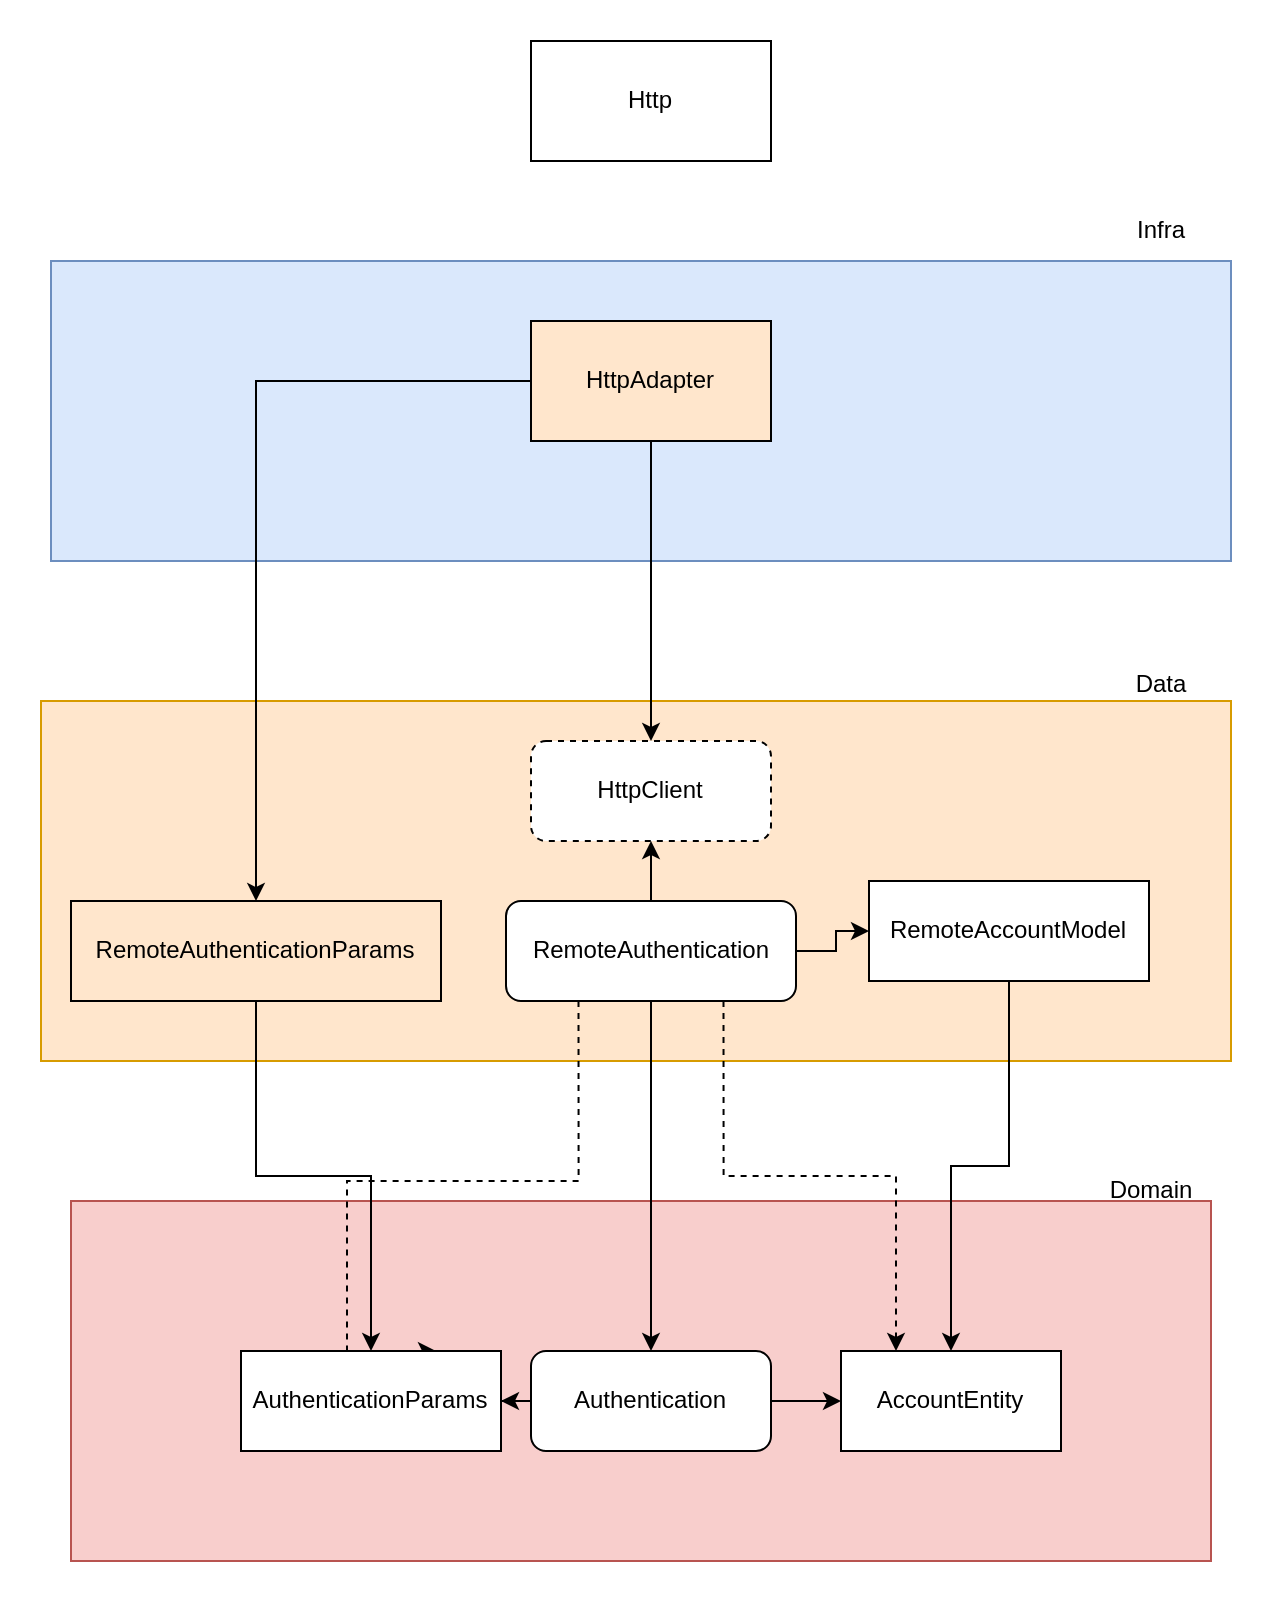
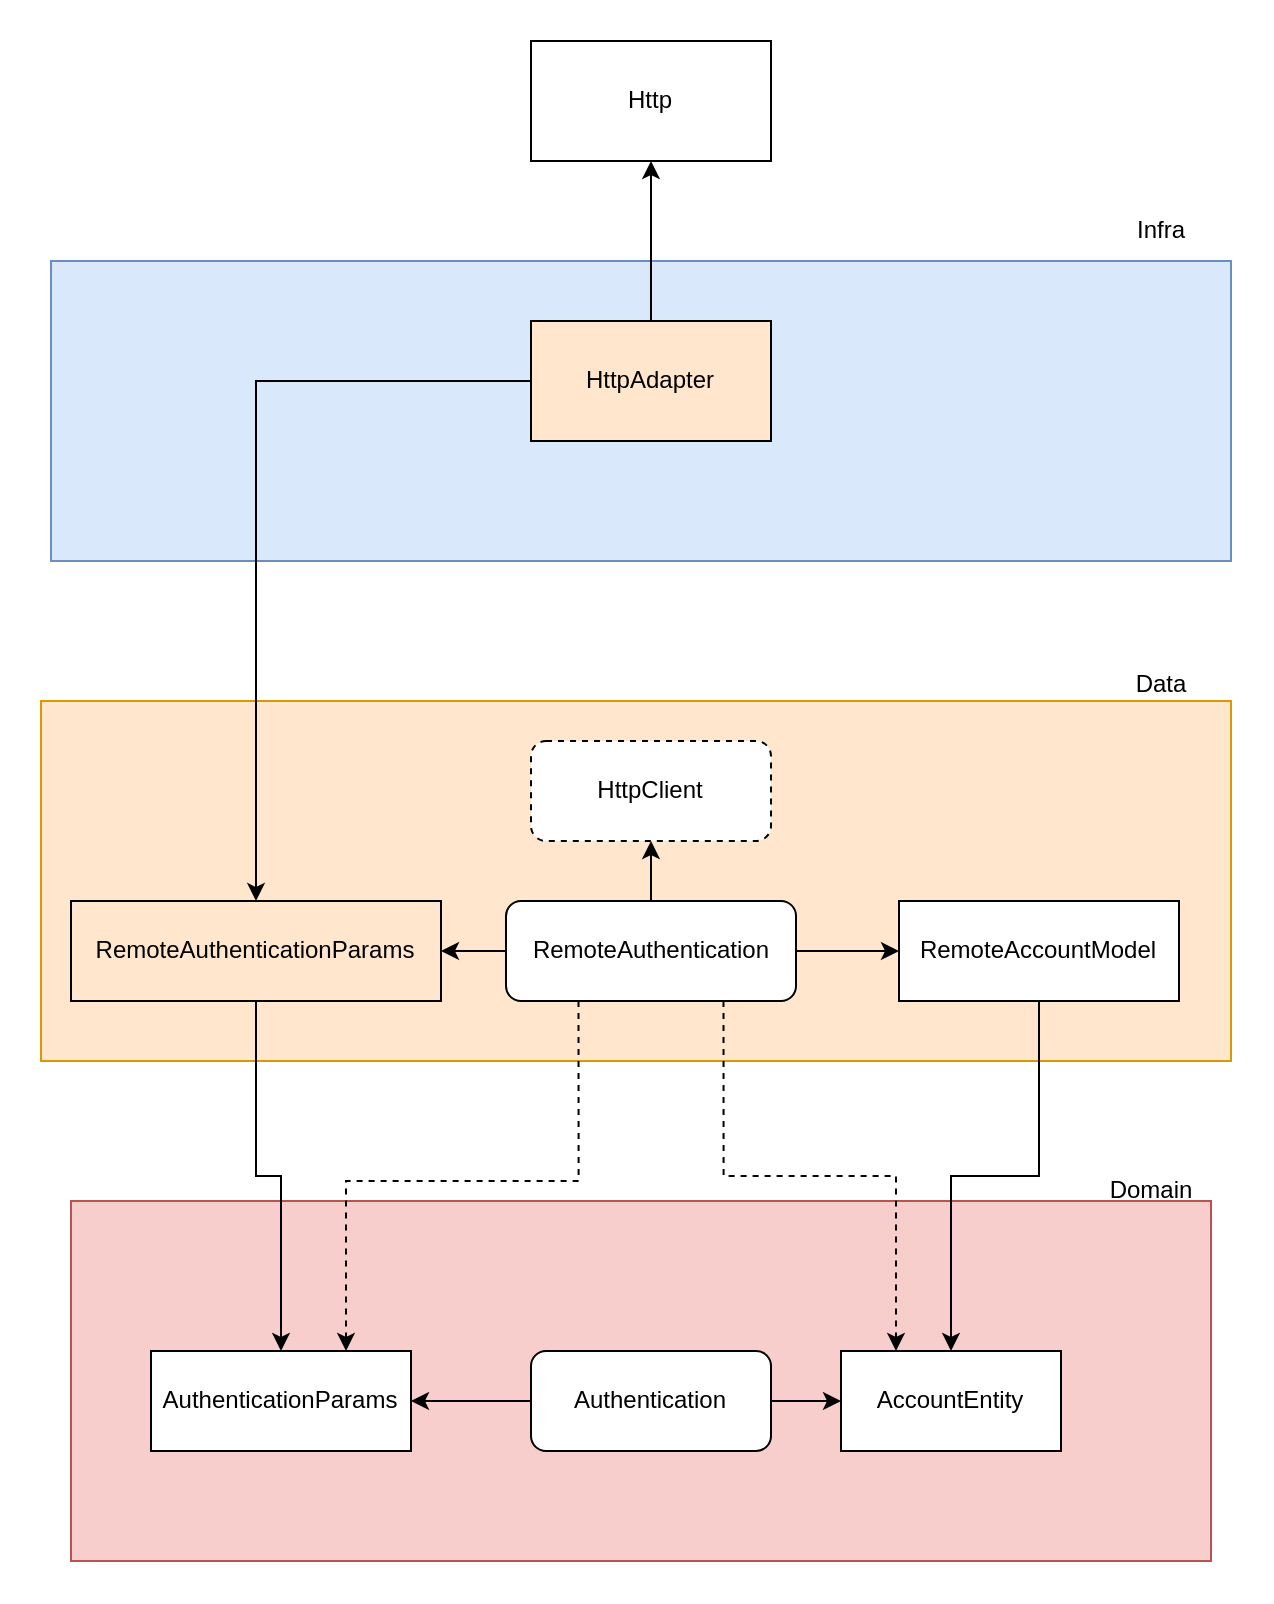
edge "HttpAdapter" -> "HttpClient": now "HttpAdapter" -> "Http"
node "RemoteAccountModel": moved (1009, 931) -> (1039, 951)
edge "RemoteAuthentication" -> "Authentication": now "RemoteAuthentication" -> "RemoteAuthenticationParams"
node "AuthenticationParams": moved (371, 1401) -> (281, 1401)
